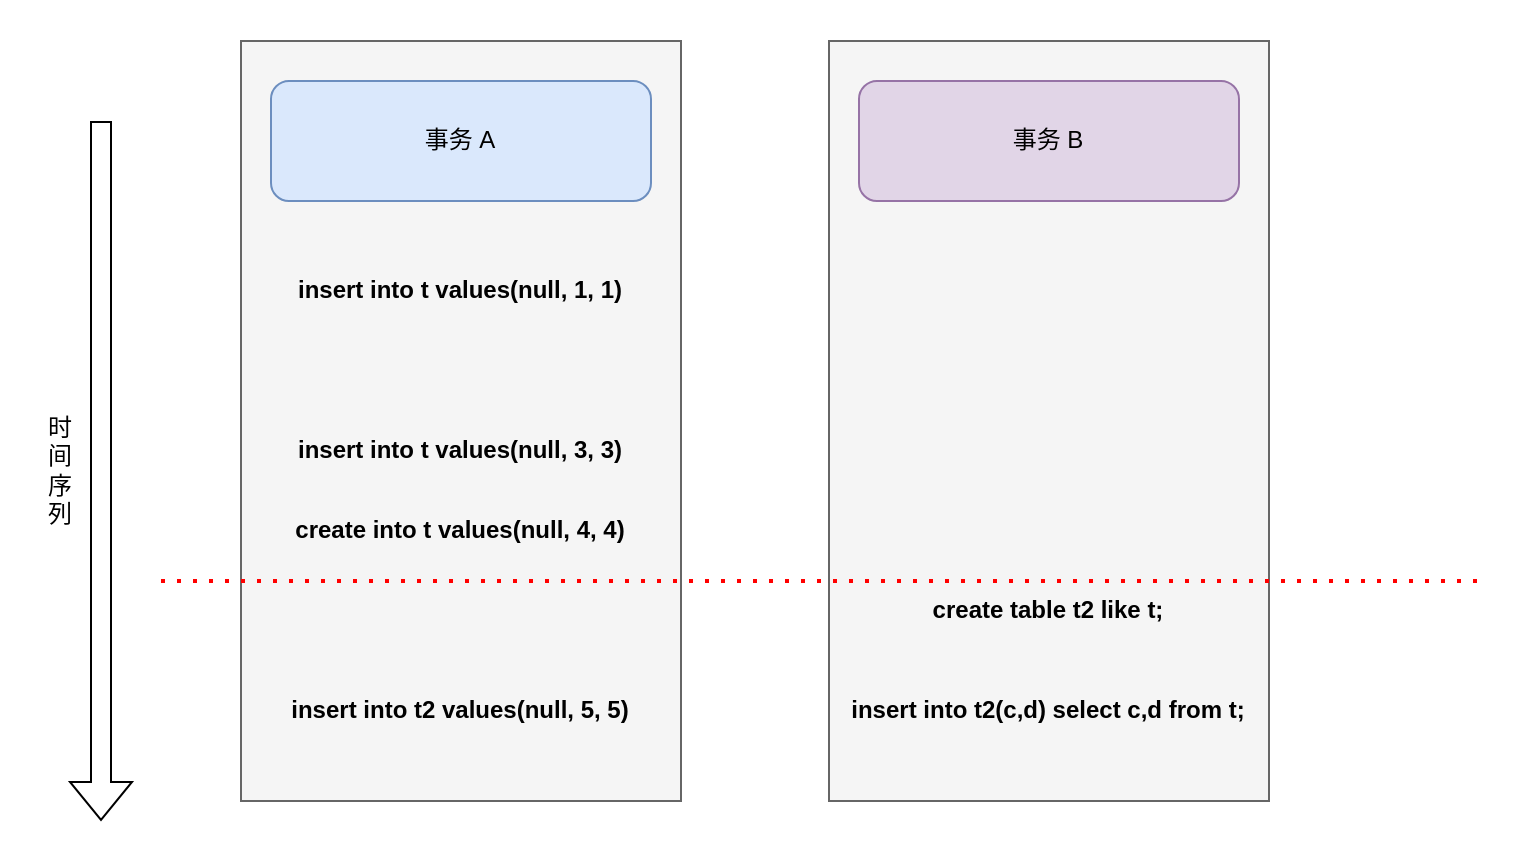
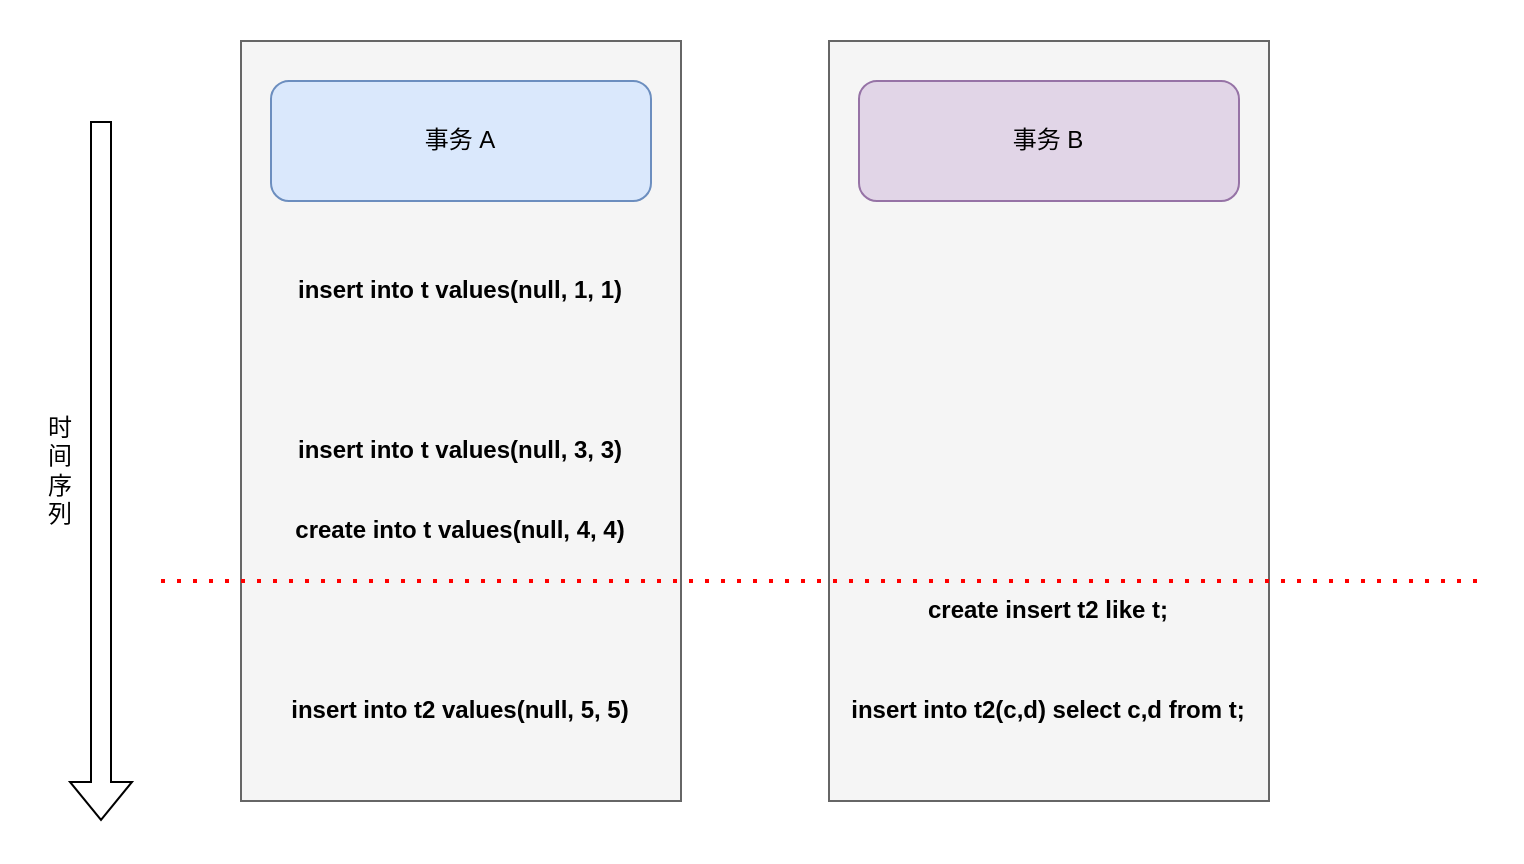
node "create table t2 like t;": label "create table t2 like t;" -> "create insert t2 like t;"
